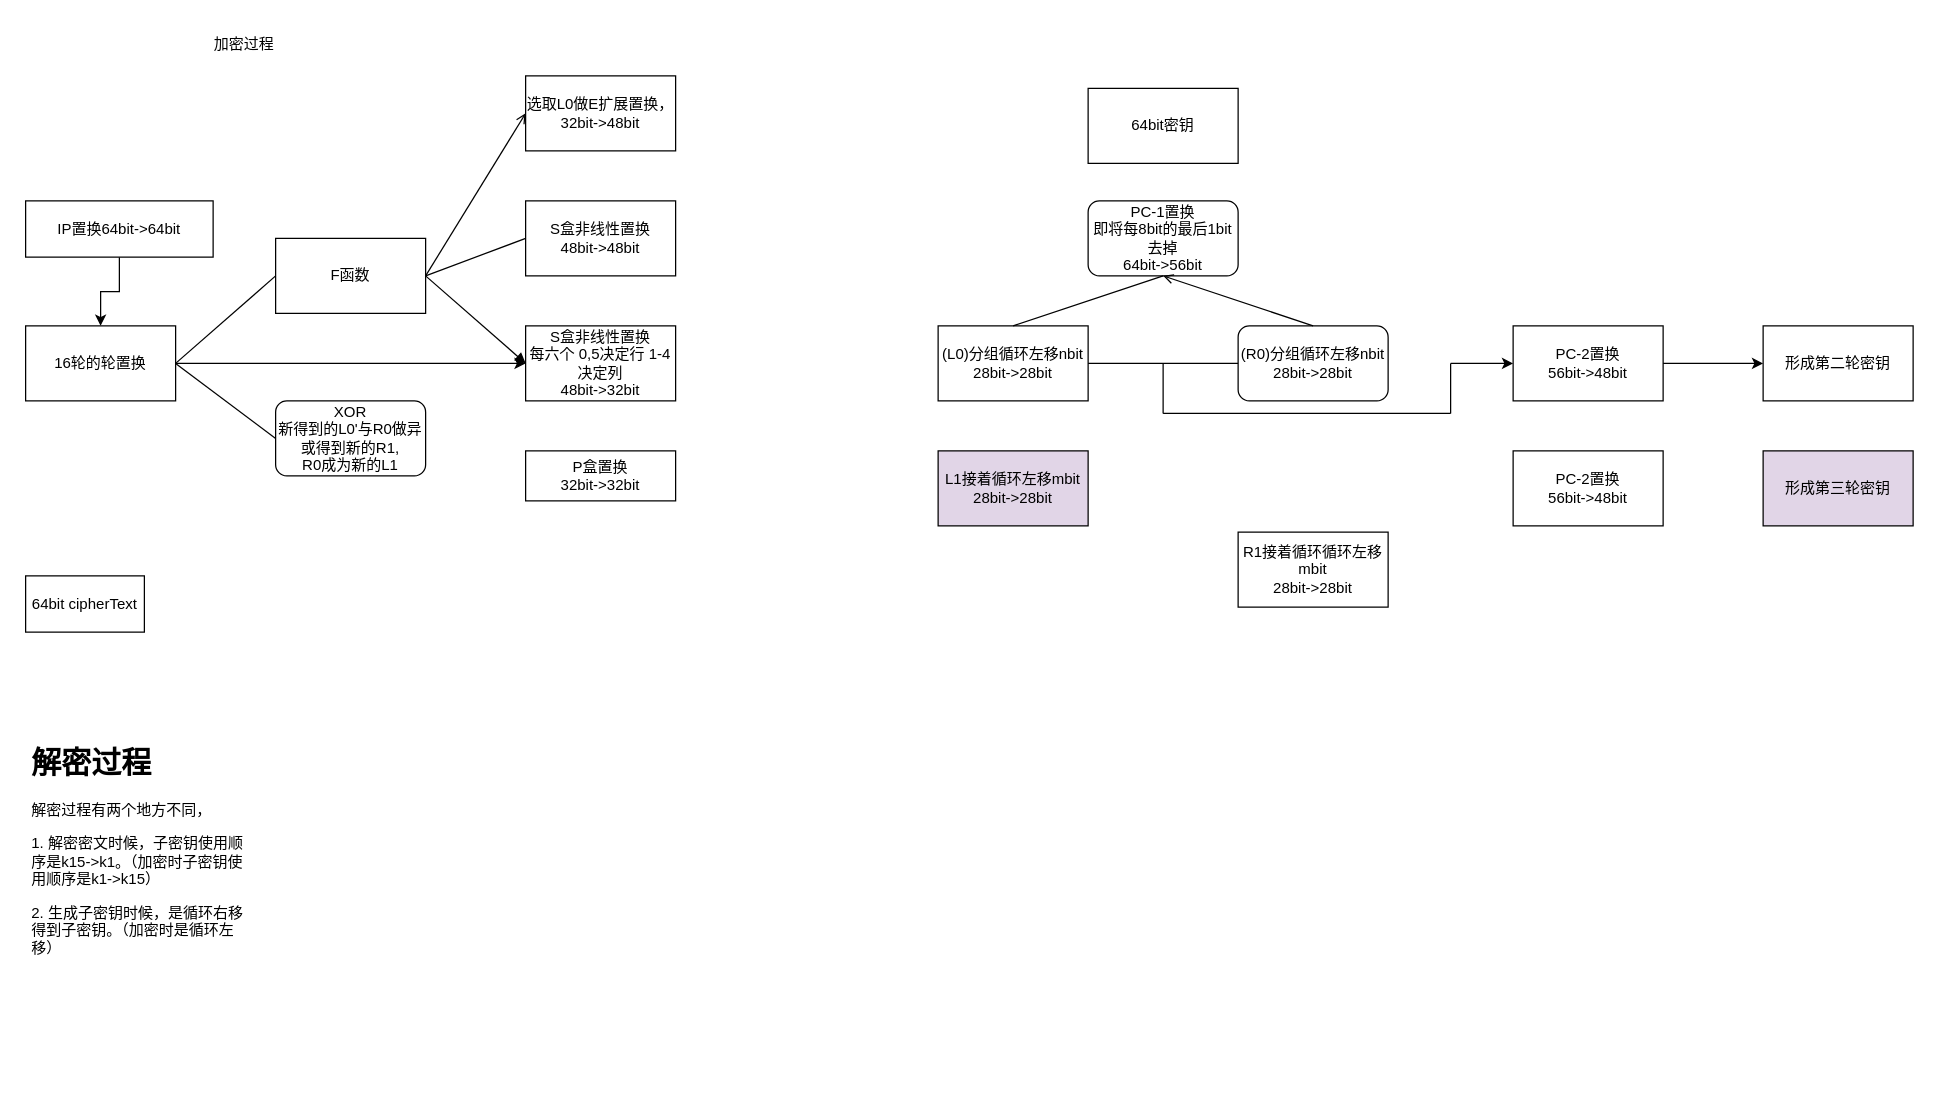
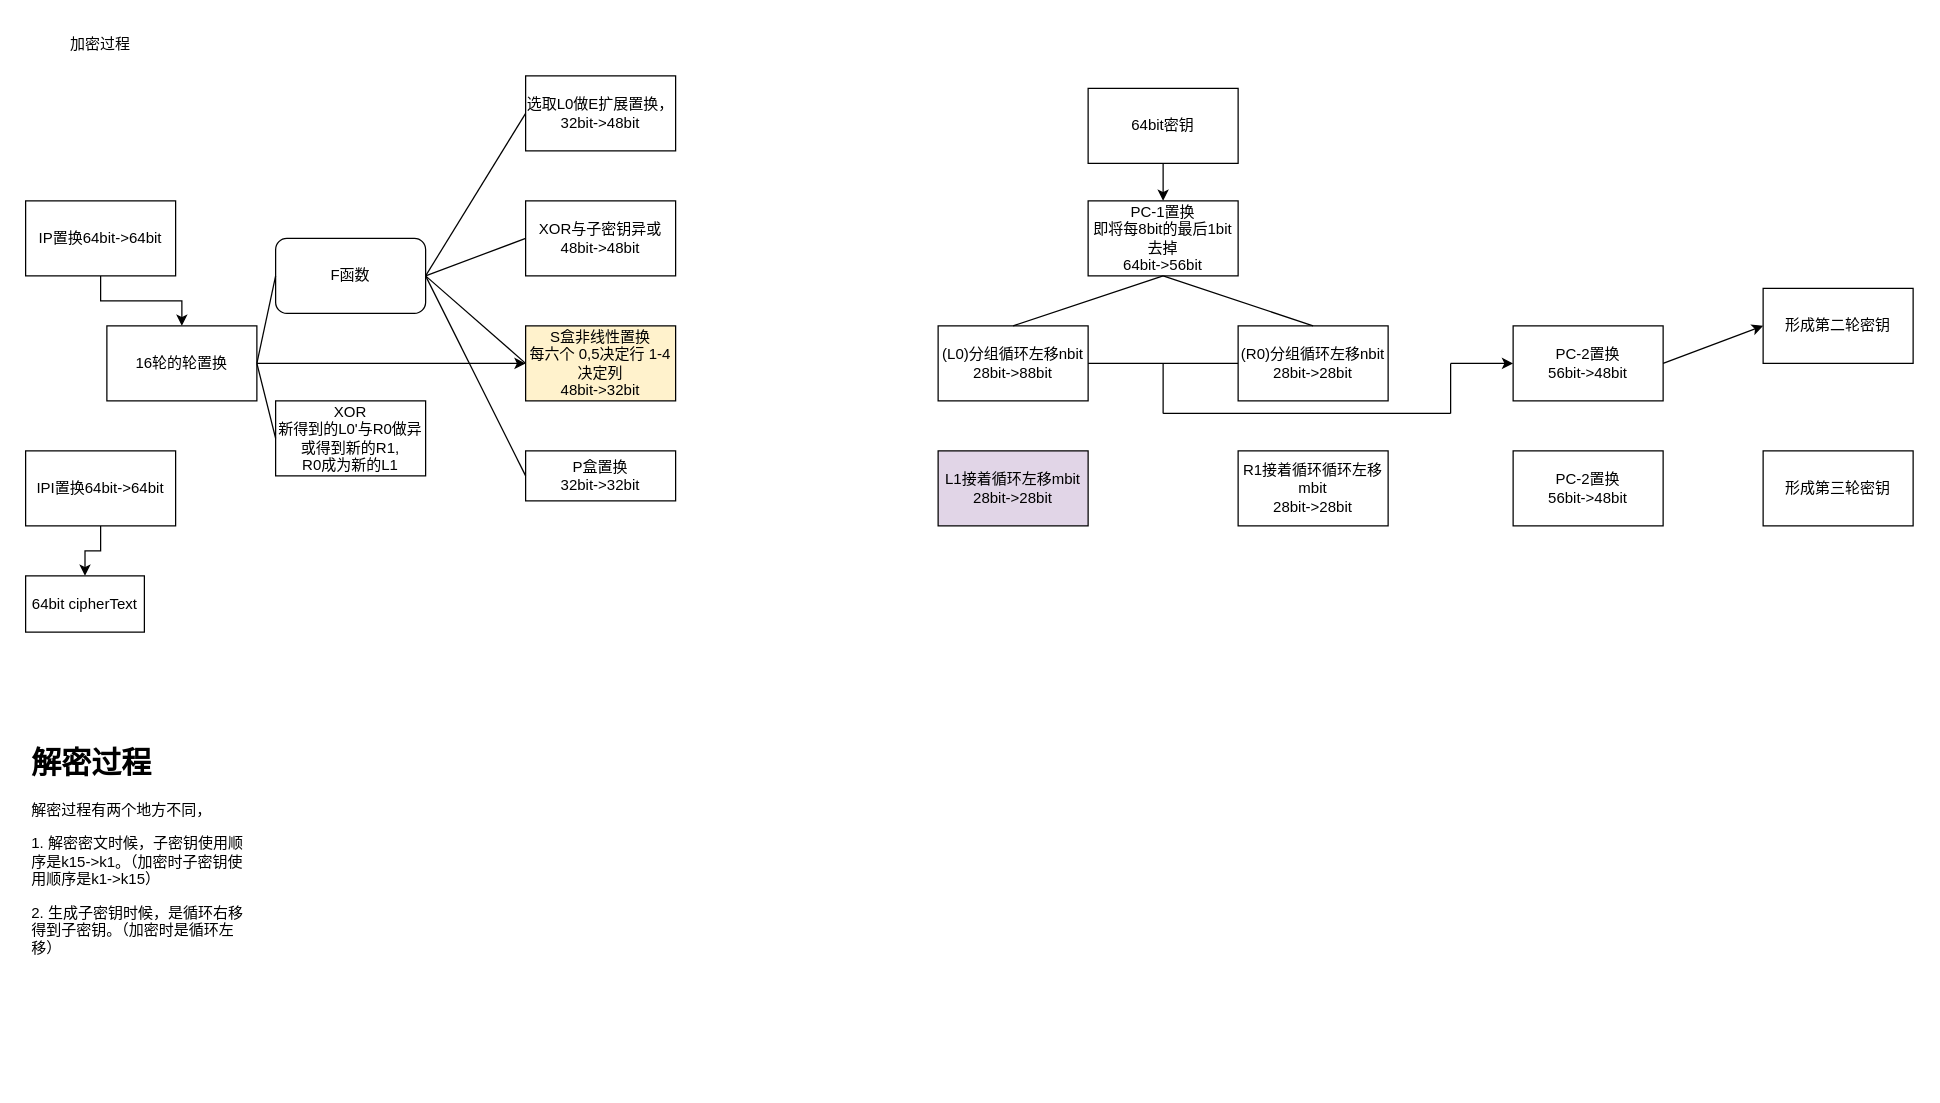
node "加密过程": moved (244, 44) -> (101, 44)
edge "F函数" -> "选取L0做E扩展置换，32bit->48bit": arrowhead open -> none
edge "64bit密钥" -> "PC-1置换 即将每8bit的最后1bit去掉 64bit->56bit": added
node "IP置换64bit->64bit": size 188x56 -> 150x75
node "S盒非线性置换 48bit->48bit": label "S盒非线性置换 48bit->48bit" -> "XOR与子密钥异或 48bit->48bit"
node "PC-1置换 即将每8bit的最后1bit去掉 64bit->56bit": shape rounded rectangle -> rectangle
node "F函数": shape rectangle -> rounded rectangle
edge "(R0)分组循环左移nbit 28bit->28bit" -> "PC-1置换 即将每8bit的最后1bit去掉 64bit->56bit": arrowhead open -> none
edge "F函数" -> "S盒非线性置换 每六个 0,5决定行 1-4决定列 48bit->32bit": arrowhead block -> none
node "16轮的轮置换": moved (101, 363) -> (182, 363)
node "S盒非线性置换 每六个 0,5决定行 1-4决定列 48bit->32bit": fillcolor #ffffff -> #fff2cc
node "(L0)分组循环左移nbit 28bit->28bit": label "(L0)分组循环左移nbit 28bit->28bit" -> "(L0)分组循环左移nbit 28bit->88bit"
node "(R0)分组循环左移nbit 28bit->28bit": shape rounded rectangle -> rectangle
node "形成第二轮密钥": moved (1838, 363) -> (1838, 326)
edge "F函数" -- "P盒置换 32bit->32bit": added
node "XOR 新得到的L0'与R0做异或得到新的R1, R0成为新的L1": shape rounded rectangle -> rectangle
node "IPI置换64bit->64bit": added
node "形成第三轮密钥": fillcolor #e1d5e7 -> #ffffff
edge "IPI置换64bit->64bit" -> "64bit cipherText": added
node "R1接着循环循环左移mbit 28bit->28bit": moved (1313, 569) -> (1313, 488)
